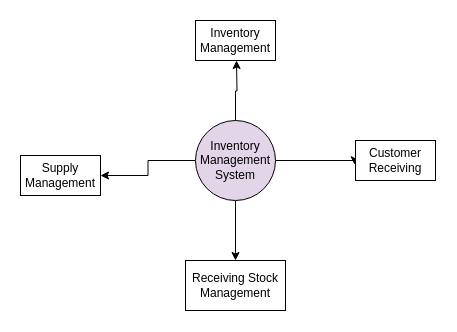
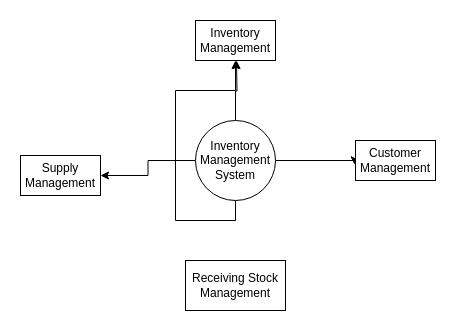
node "Inventory Management System": fillcolor #e1d5e7 -> #ffffff
node "Customer Receiving": label "Customer Receiving" -> "Customer Management"
edge "Inventory Management System" -> "Receiving Stock Management": now "Inventory Management System" -> "Inventory Management"
